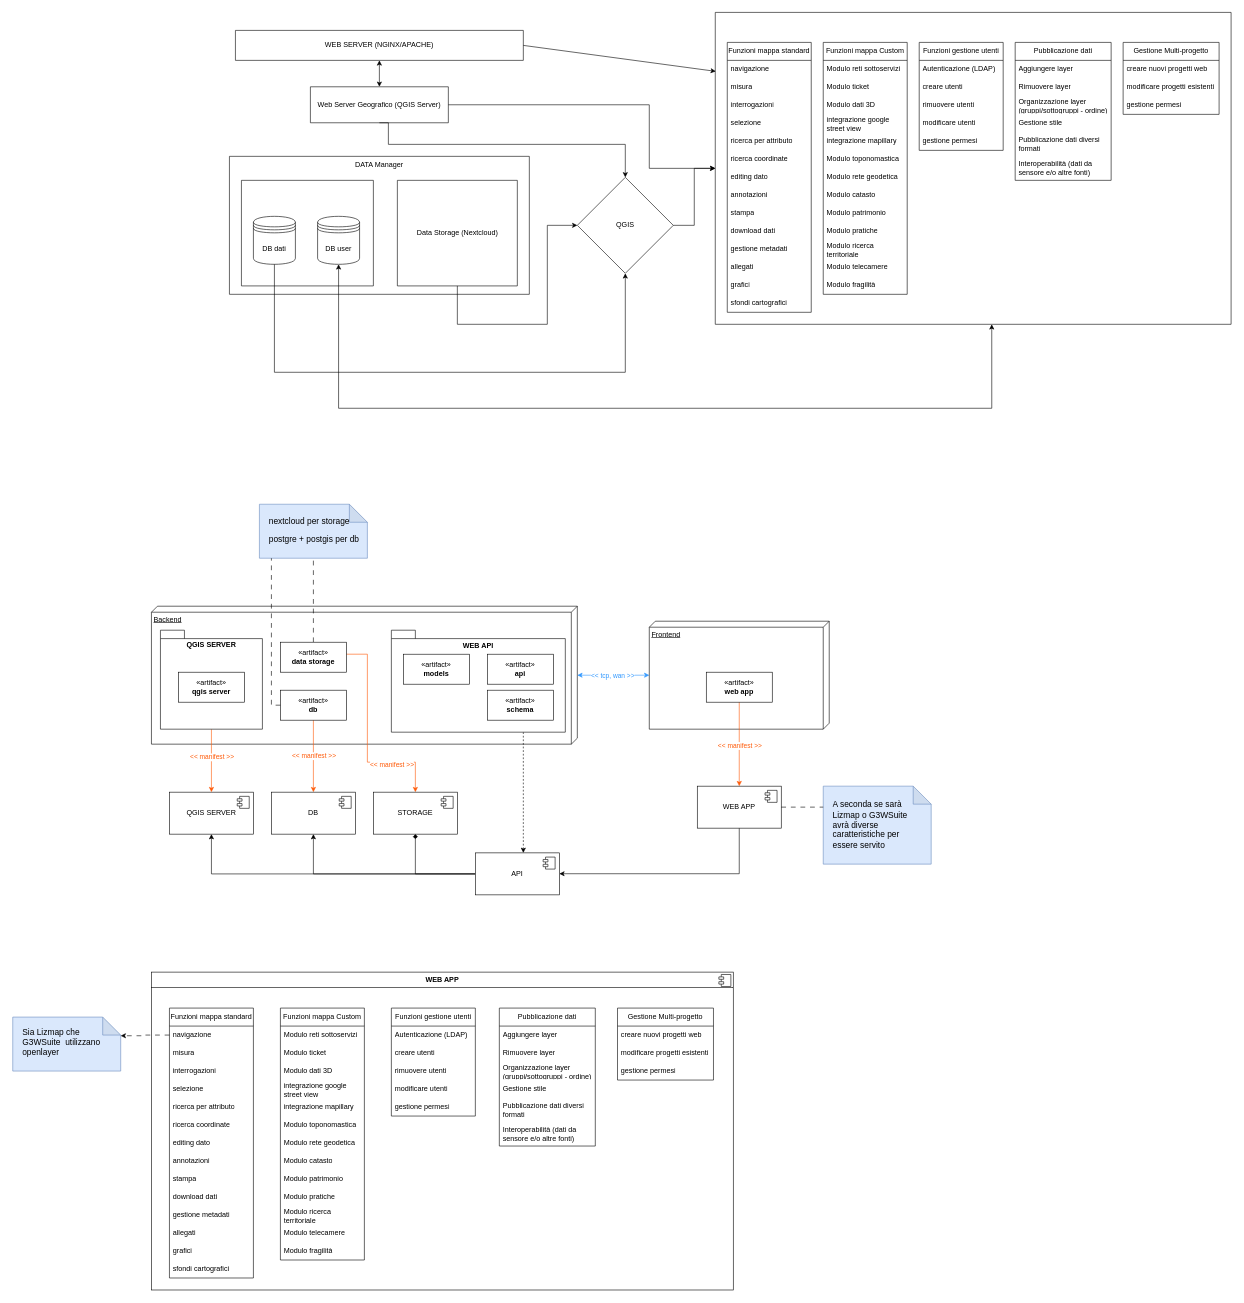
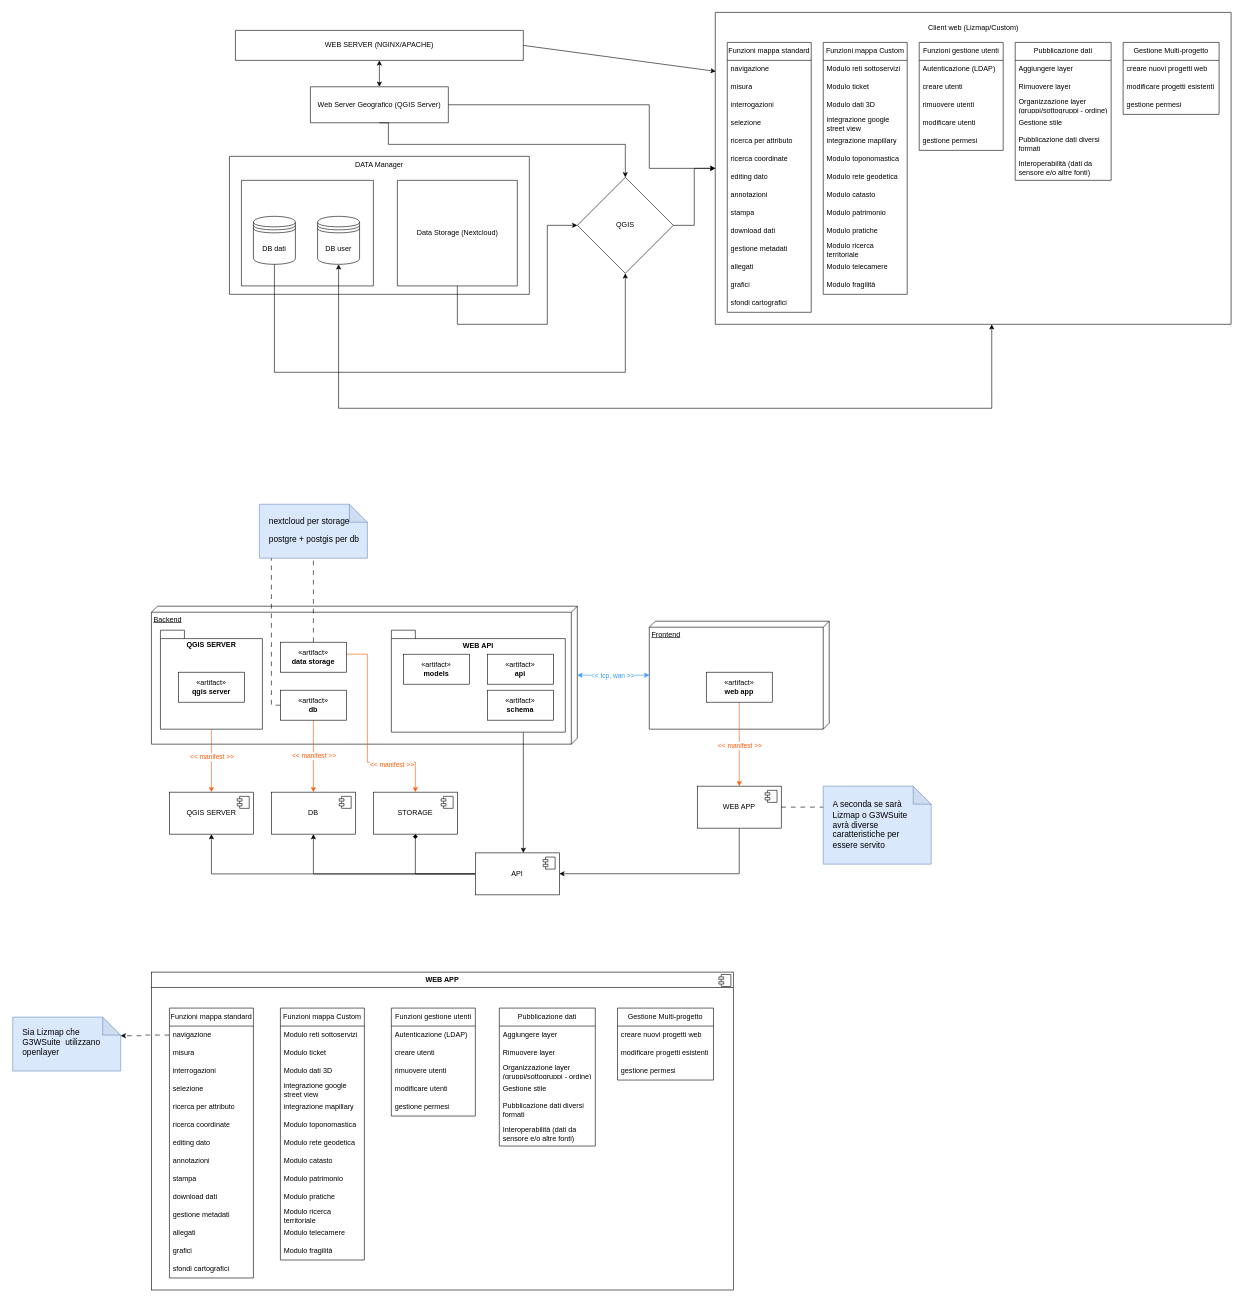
node "Client web (Lizmap/Custom)": added
edge "WEB API" -> "API": style dashed -> solid
